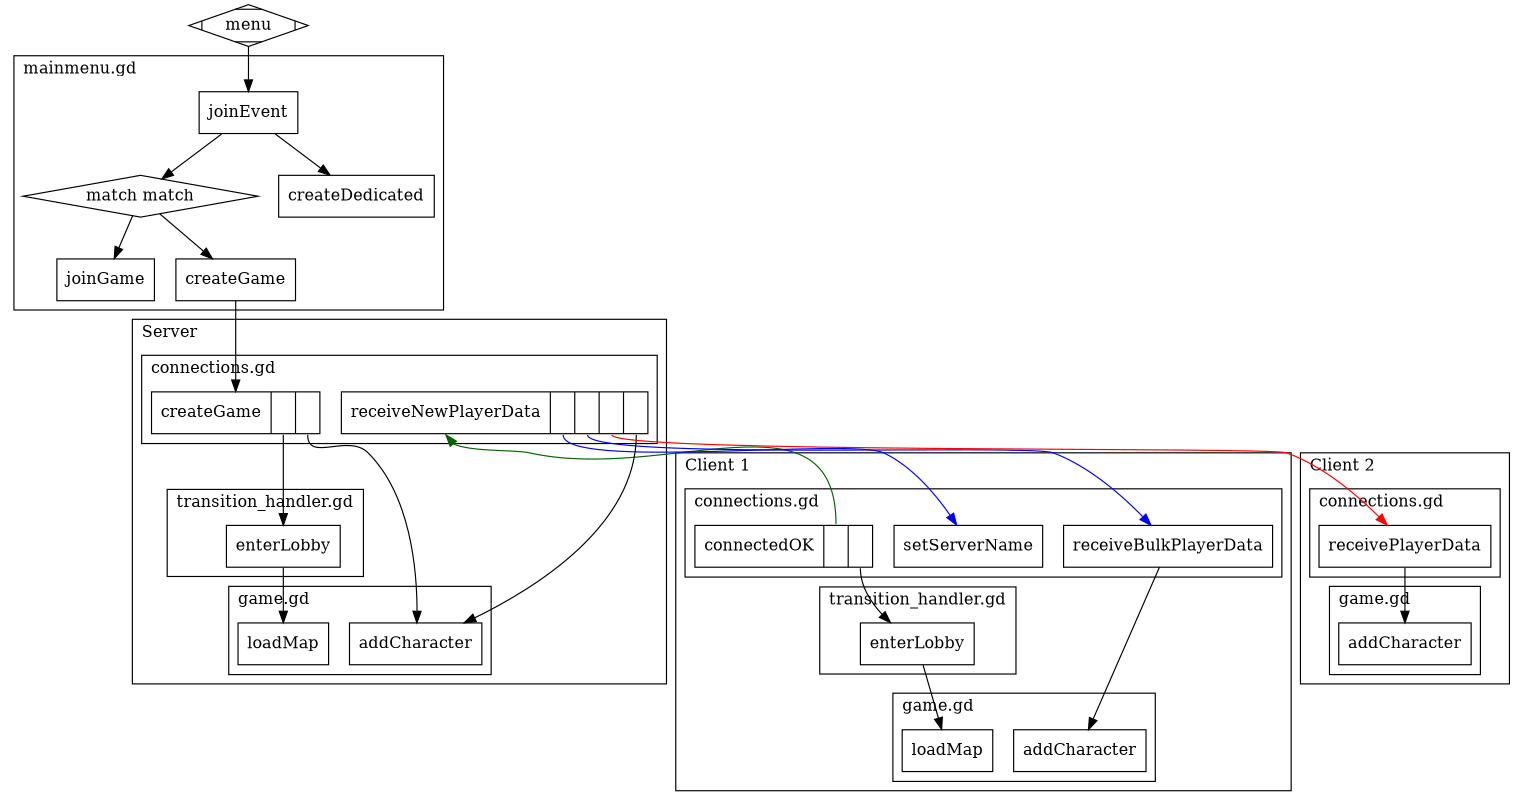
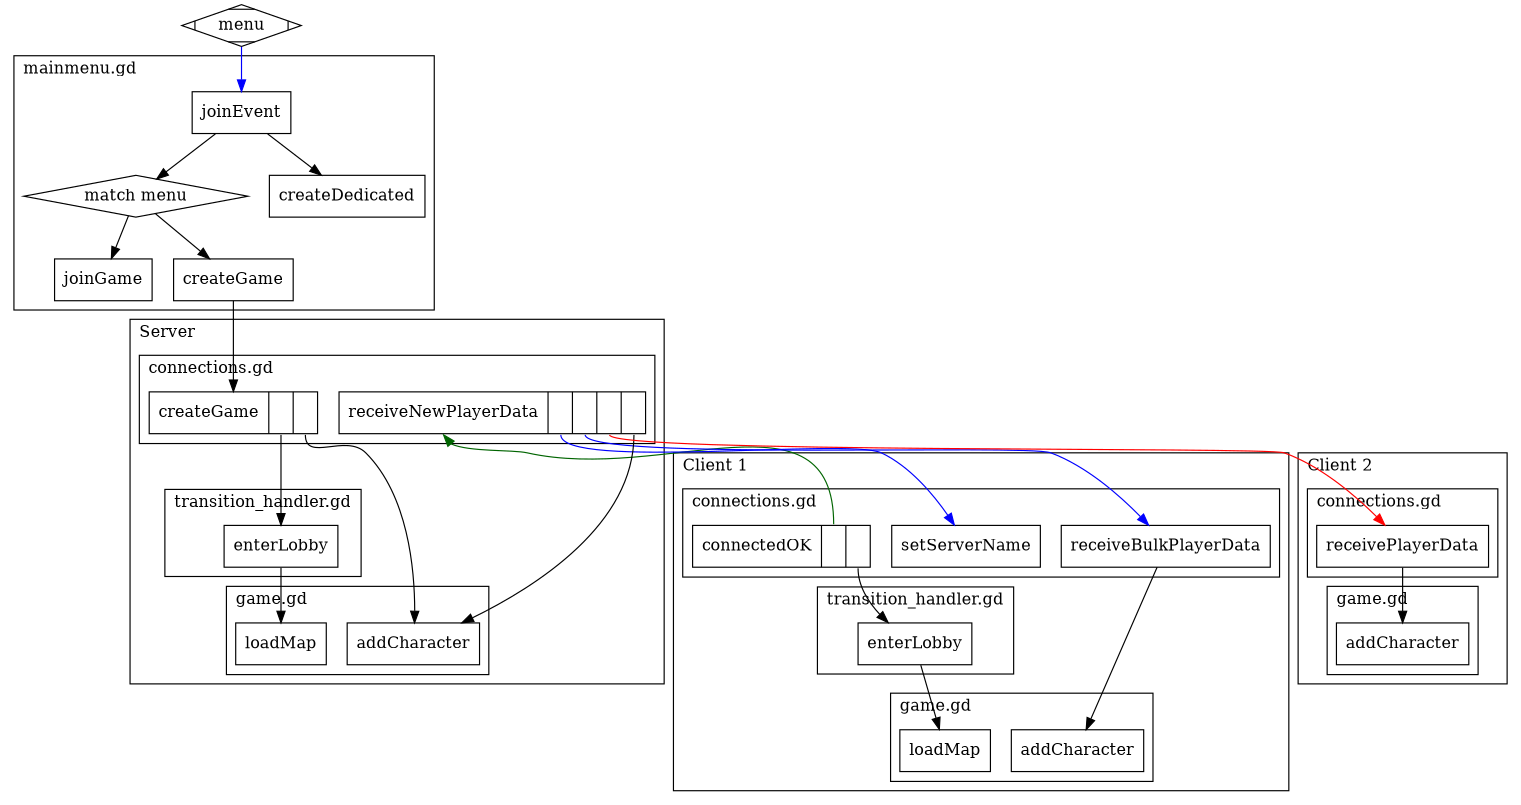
edge "menu" -> "joinEvent": color black -> blue
node "match match": label "match match" -> "match menu"
